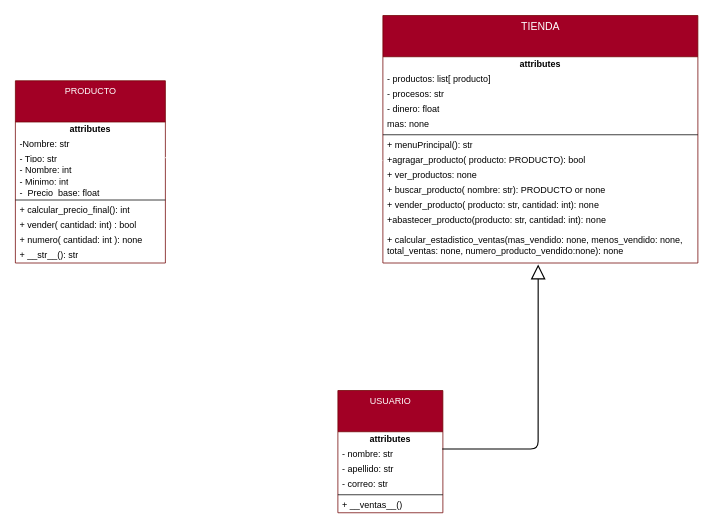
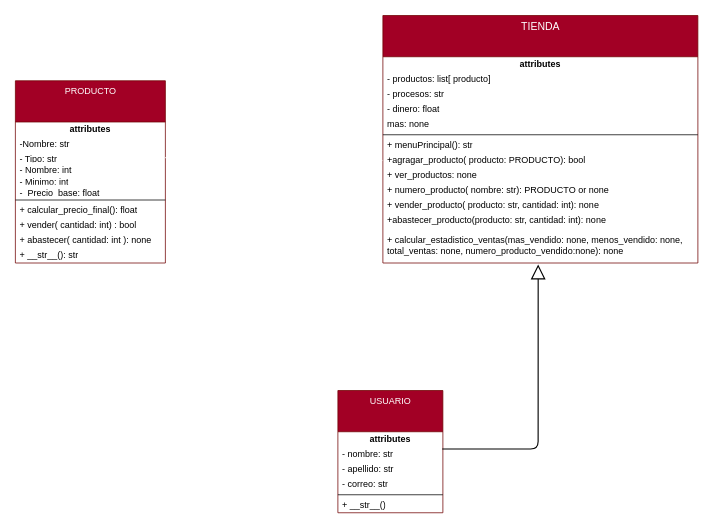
node "+ buscar_producto( nombre: str): PRODUCTO or none": label "+ buscar_producto( nombre: str): PRODUCTO or none" -> "+ numero_producto( nombre: str): PRODUCTO or none"
node "+ calcular_precio_final(): int": label "+ calcular_precio_final(): int" -> "+ calcular_precio_final(): float"
node "+ numero( cantidad: int ): none": label "+ numero( cantidad: int ): none" -> "+ abastecer( cantidad: int ): none"
node "+ __ventas__()": label "+ __ventas__()" -> "+ __str__()"
